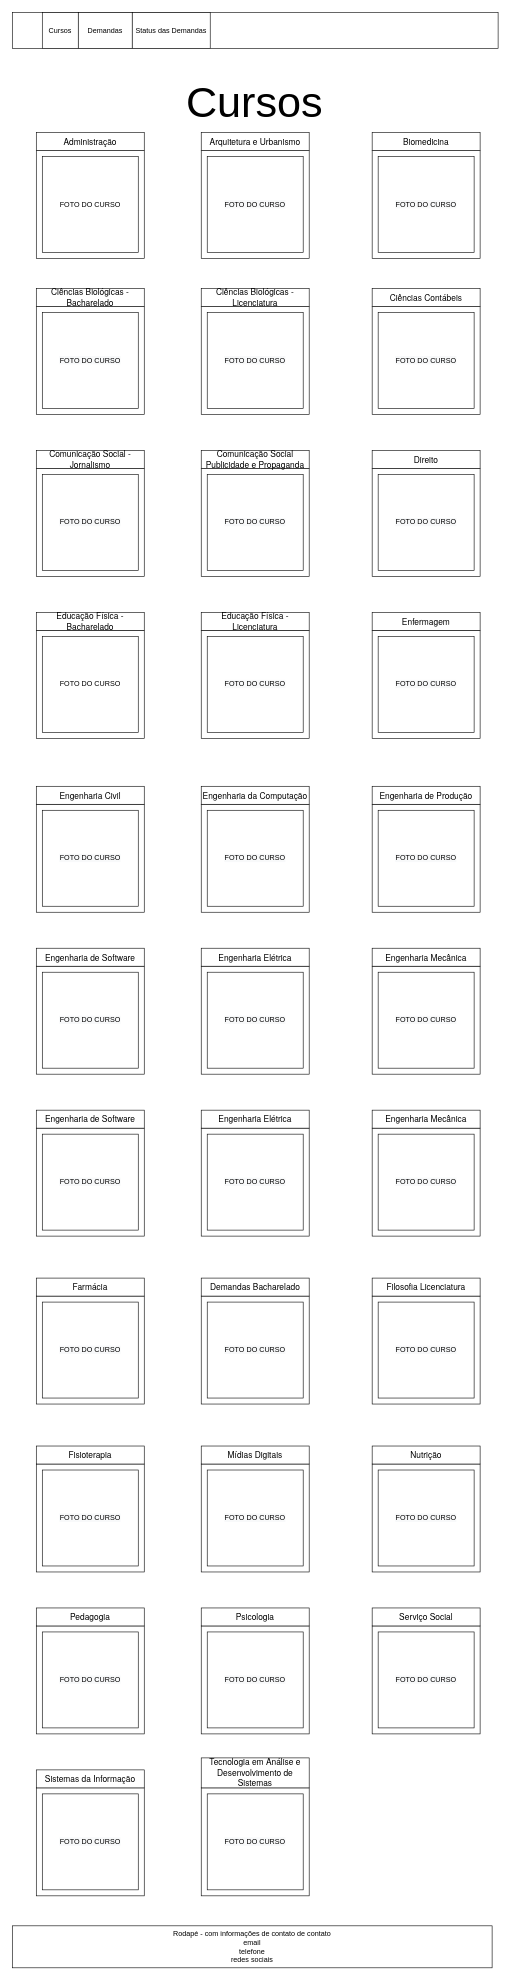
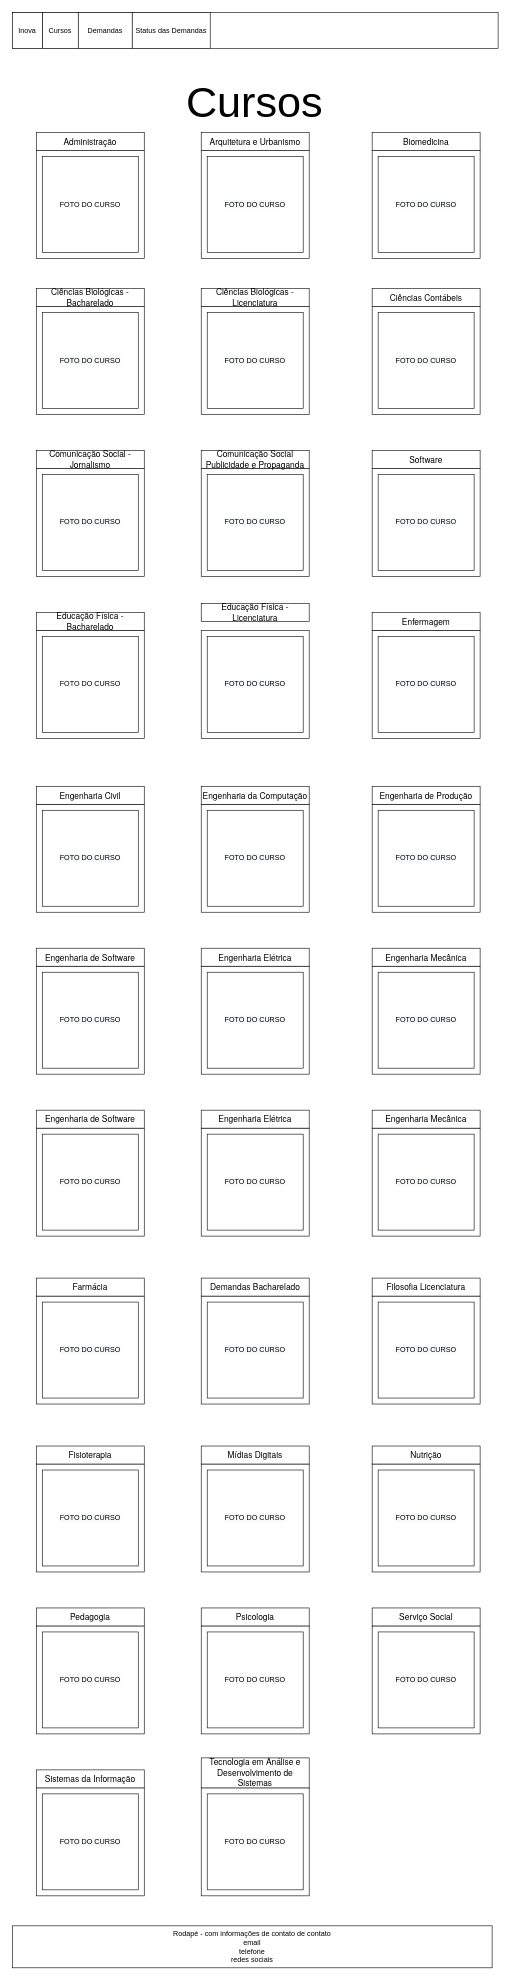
node "Inova": added
node "Direito": label "Direito" -> "Software"
node "Educação Física - Licenciatura": moved (255, 621) -> (255, 612)
